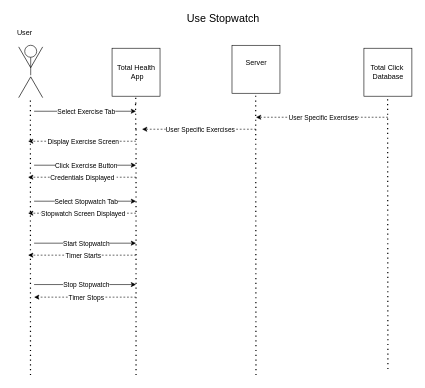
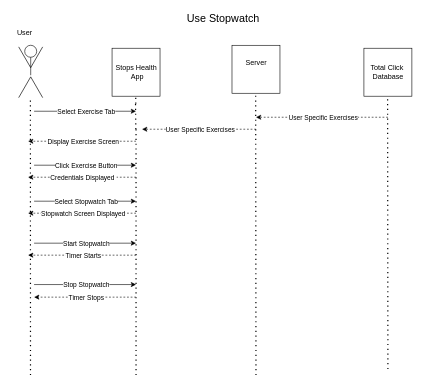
node "Total Health App": label "Total Health App" -> "Stops Health App"
